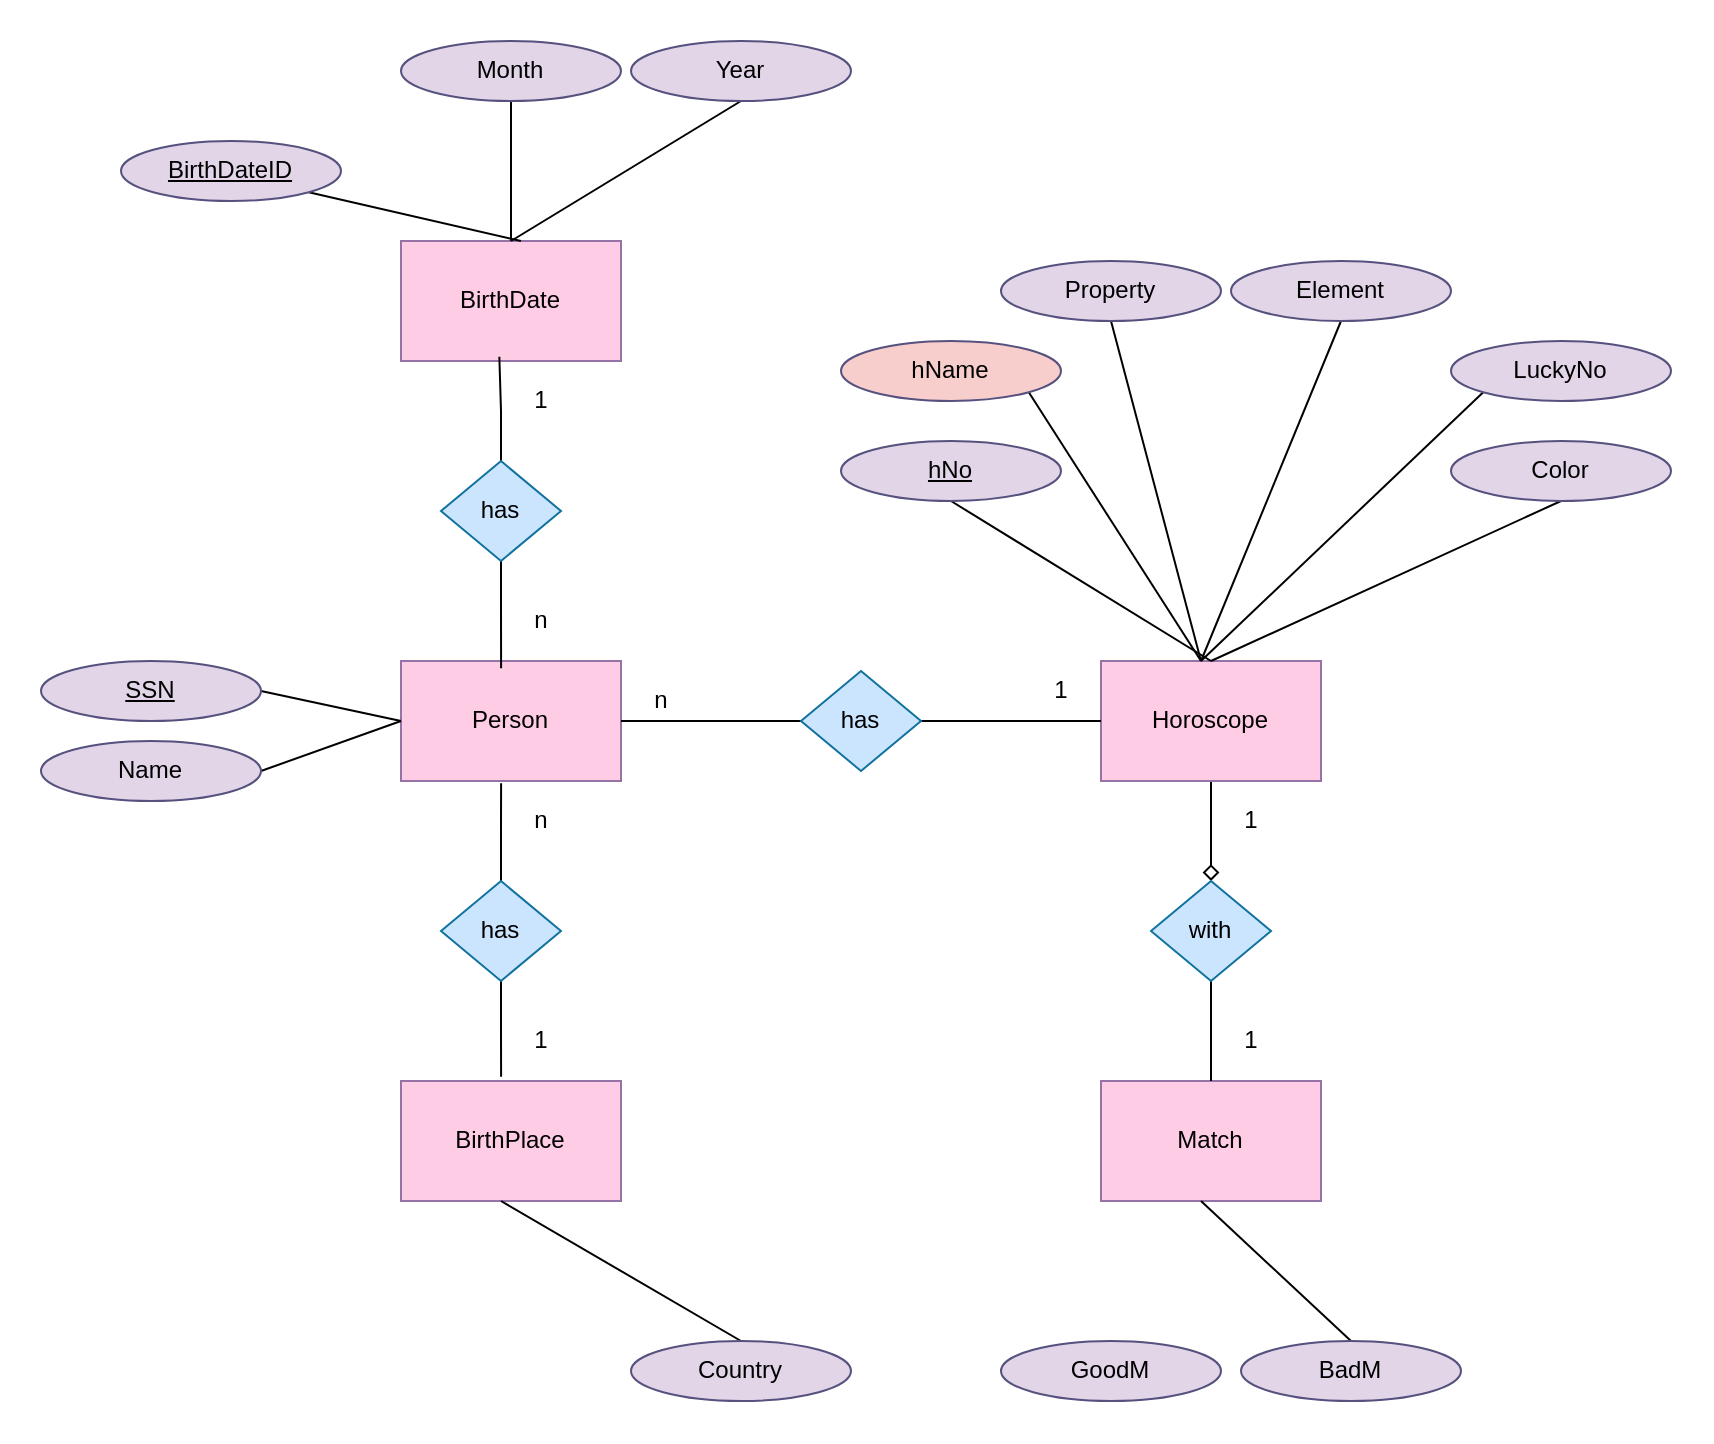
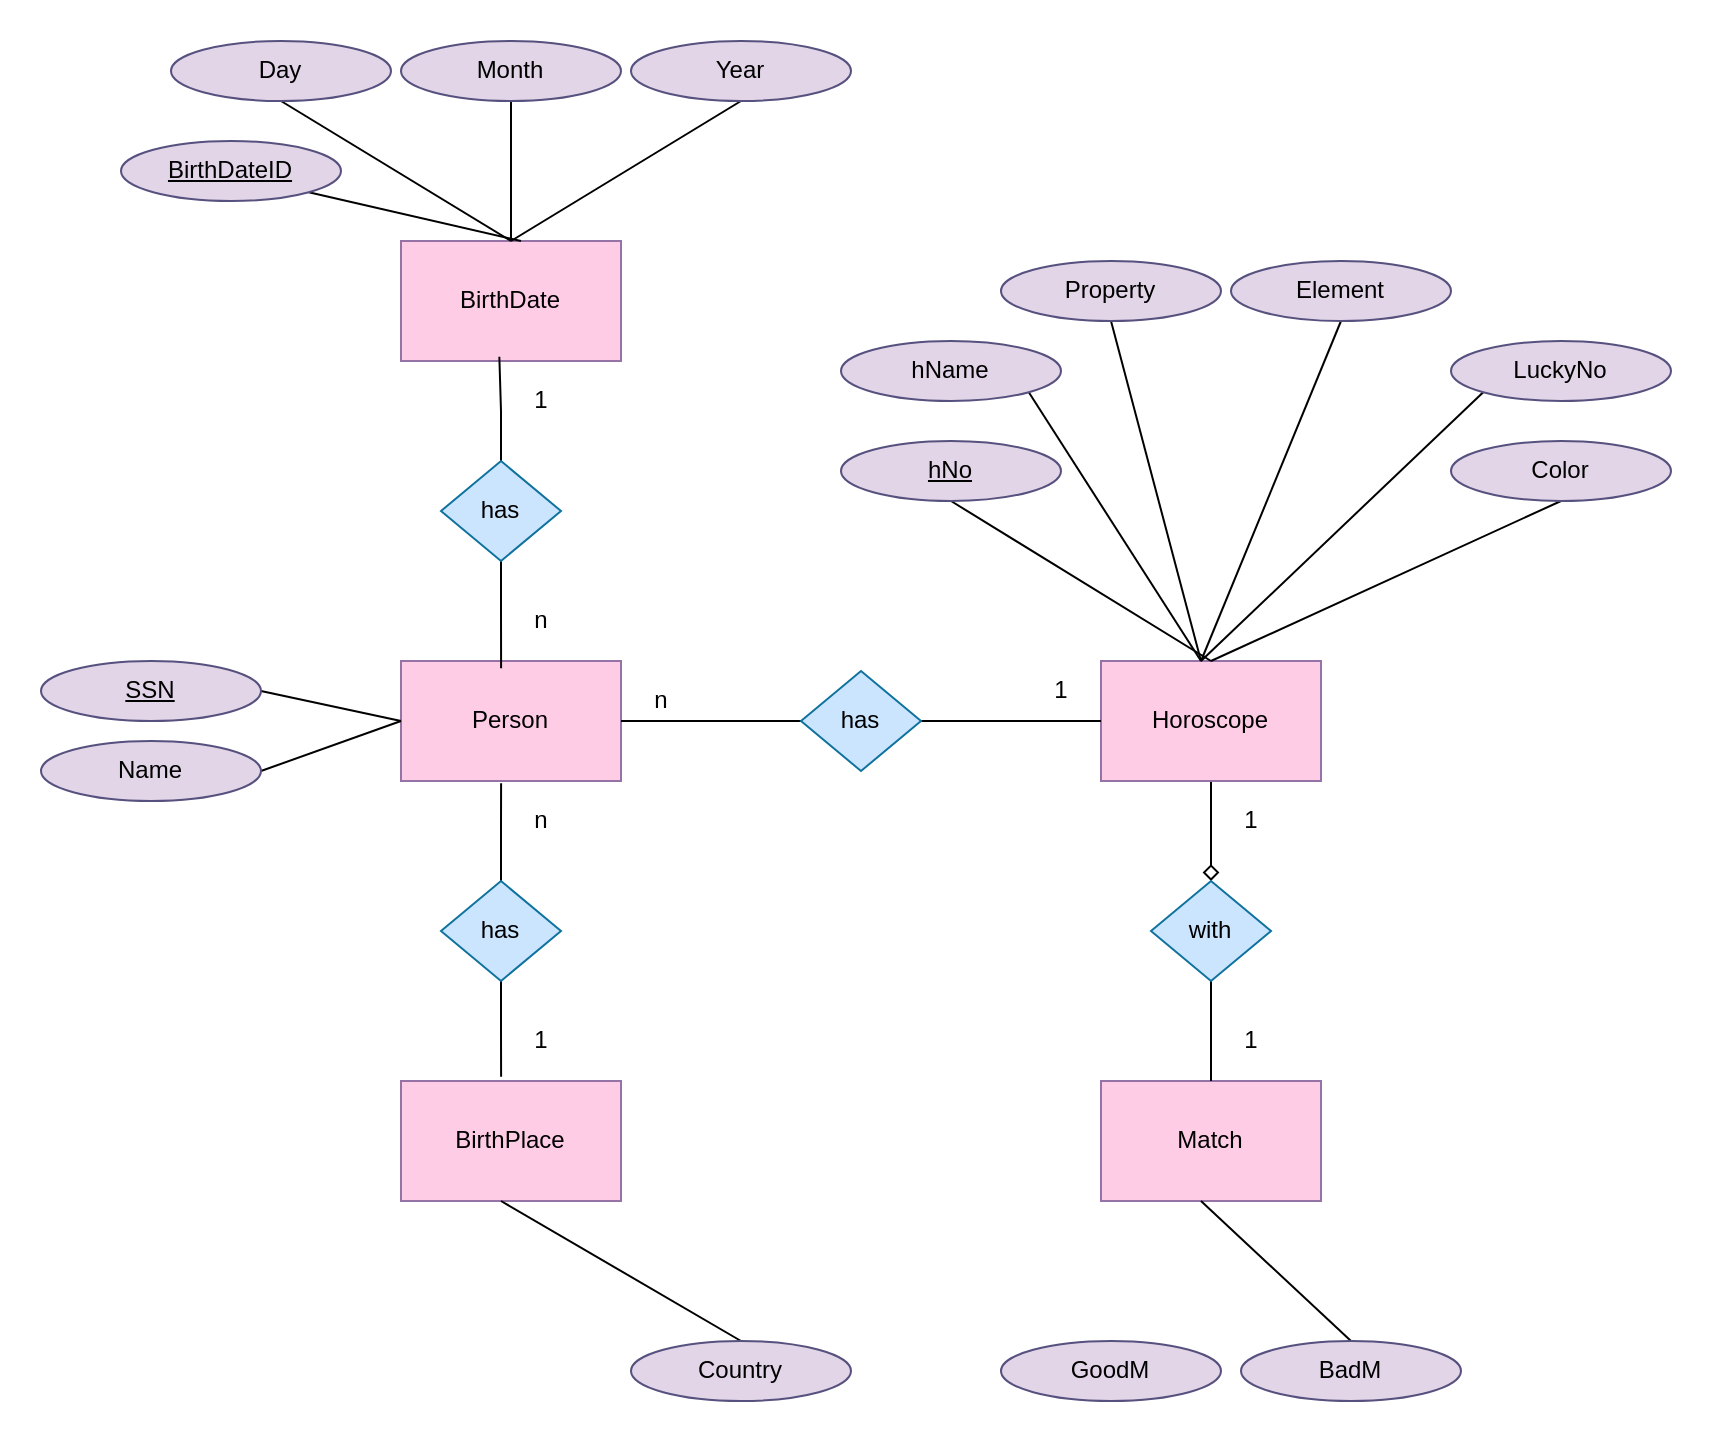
node "Day": added
edge "Day" -- "BirthDate": added
node "hName": fillcolor #f8cecc -> #e1d5e7
